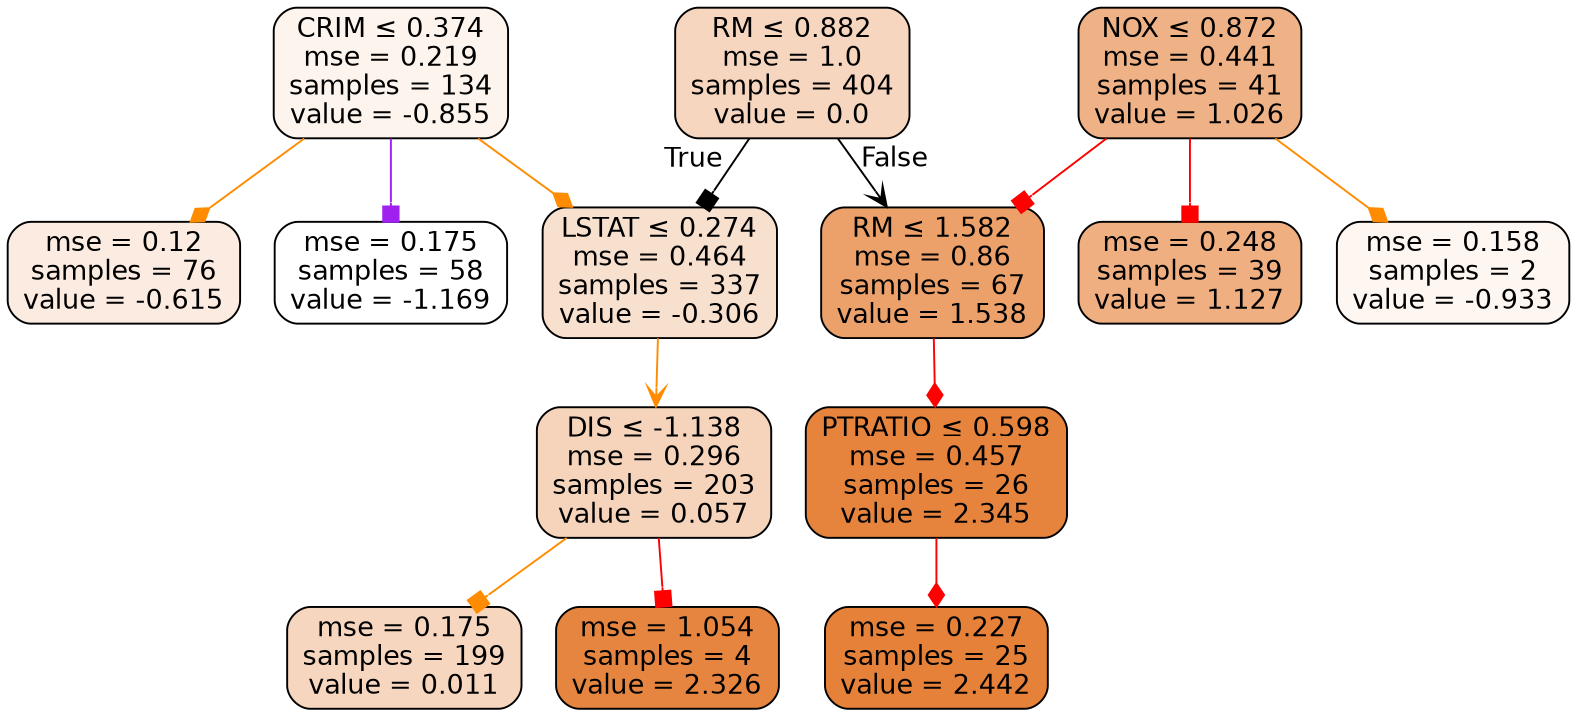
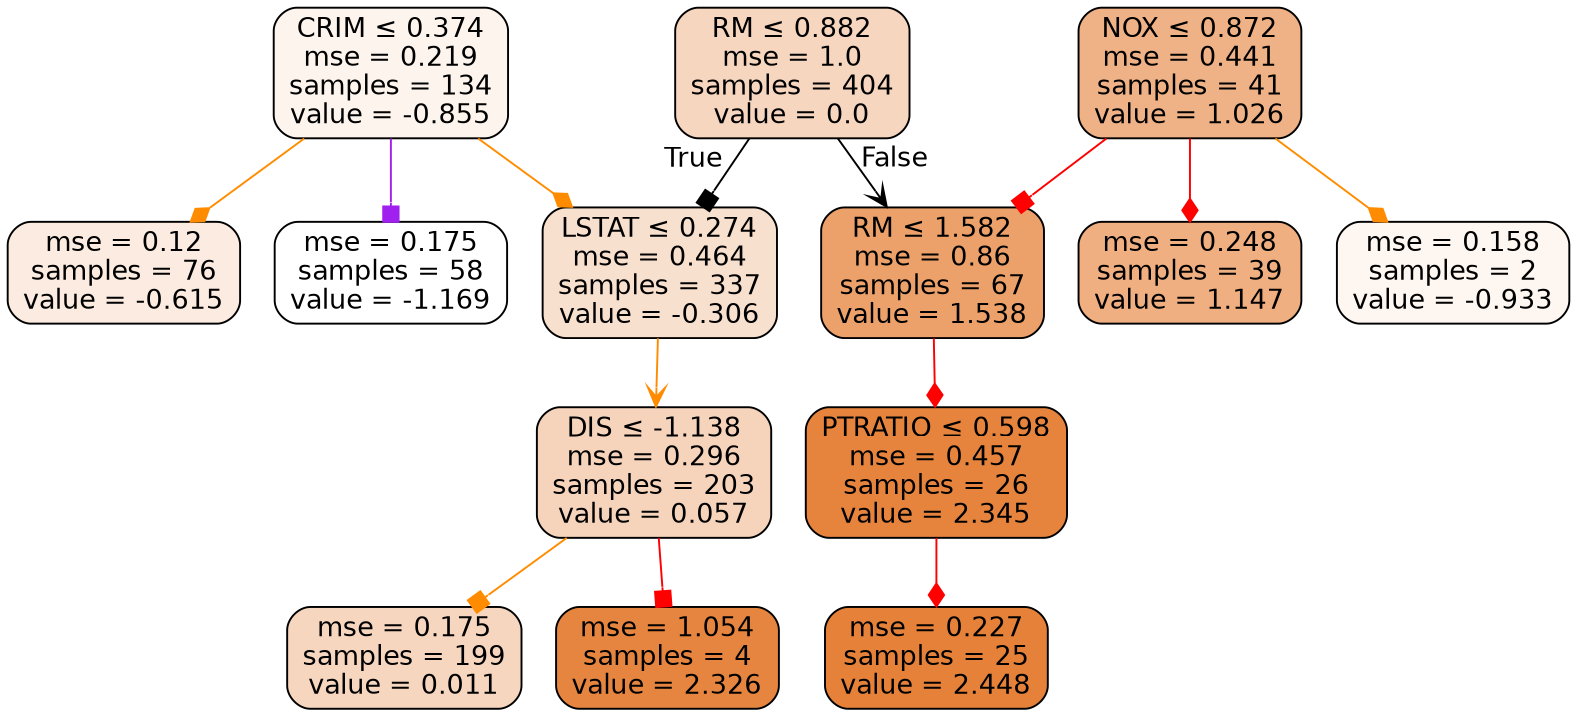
edge "NOX ≤ 0.872" -> "mse = 0.248": arrowhead box -> diamond
node "mse = 0.248": text "value = 1.127" -> "value = 1.147"
node "mse = 0.227": text "value = 2.442" -> "value = 2.448"
